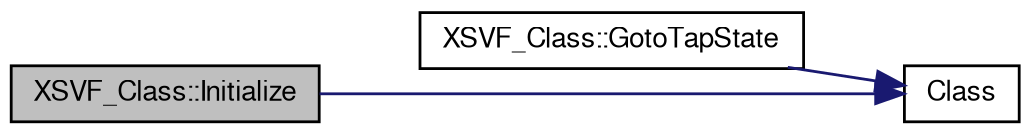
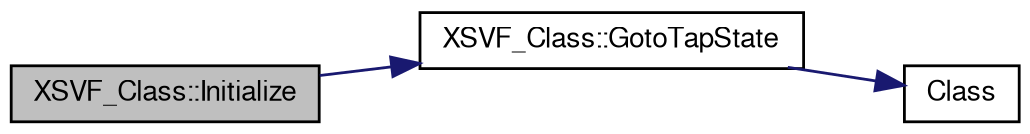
edge "XSVF_Class::Initialize" -> "Class": now "XSVF_Class::Initialize" -> "XSVF_Class::GotoTapState"
